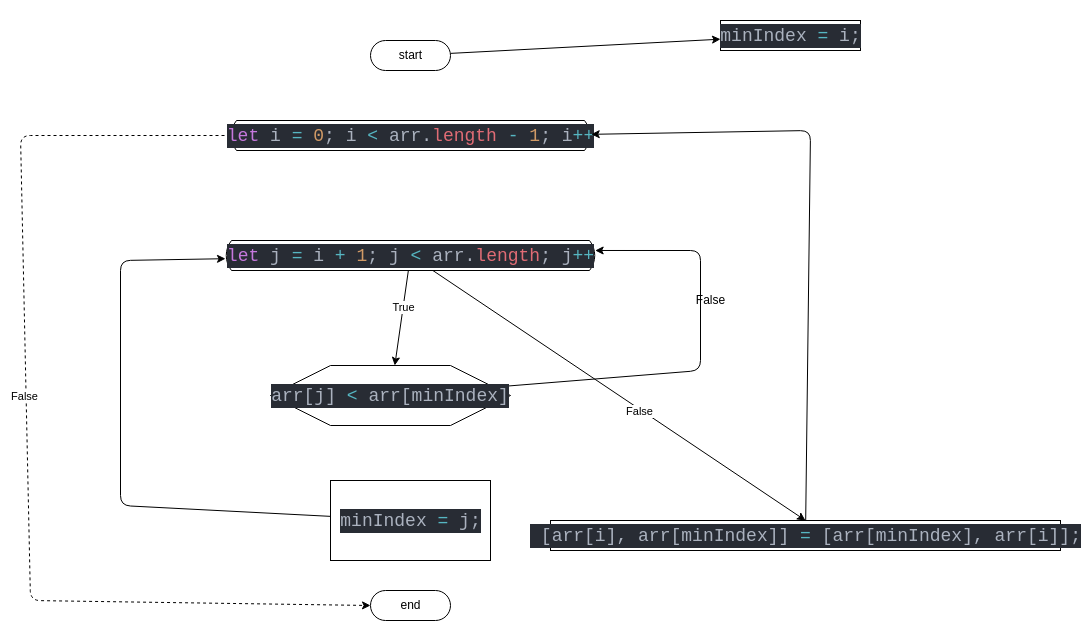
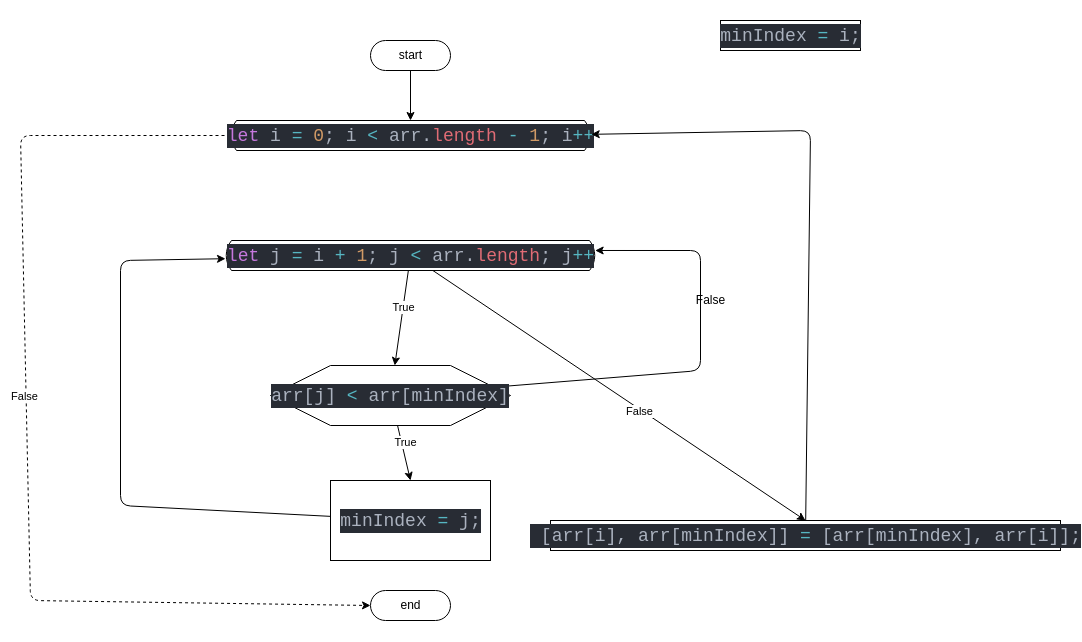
edge "start" -> "minIndex = i;": now "start" -> "let i = 0; i < arr.length - 1; i++"
edge "arr[j] < arr[minIndex]" -> "minIndex = j;": added, label "True"
